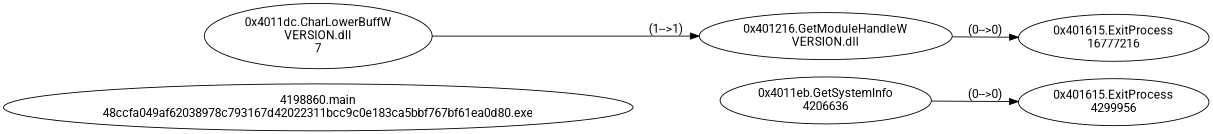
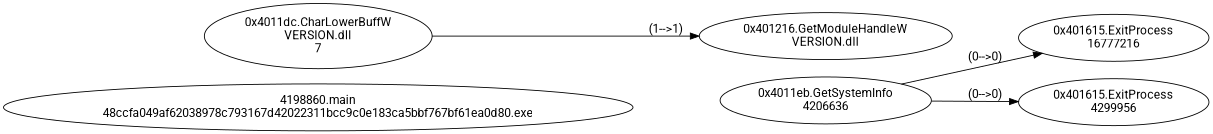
edge "0x401216.GetModuleHandleW VERSION.dll" -> "0x401615.ExitProcess 16777216": now "0x4011eb.GetSystemInfo 4206636" -> "0x401615.ExitProcess 16777216"
